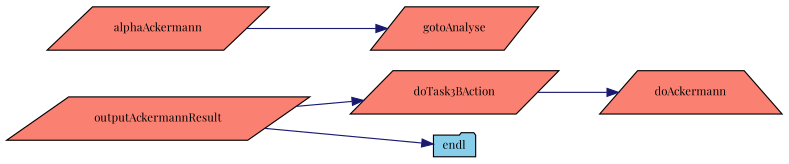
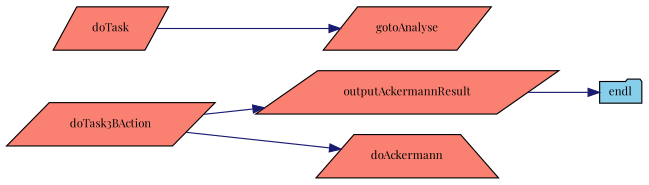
node "alphaAckermann": label "alphaAckermann" -> "doTask"
edge "outputAckermannResult" -> "doTask3BAction": reversed
